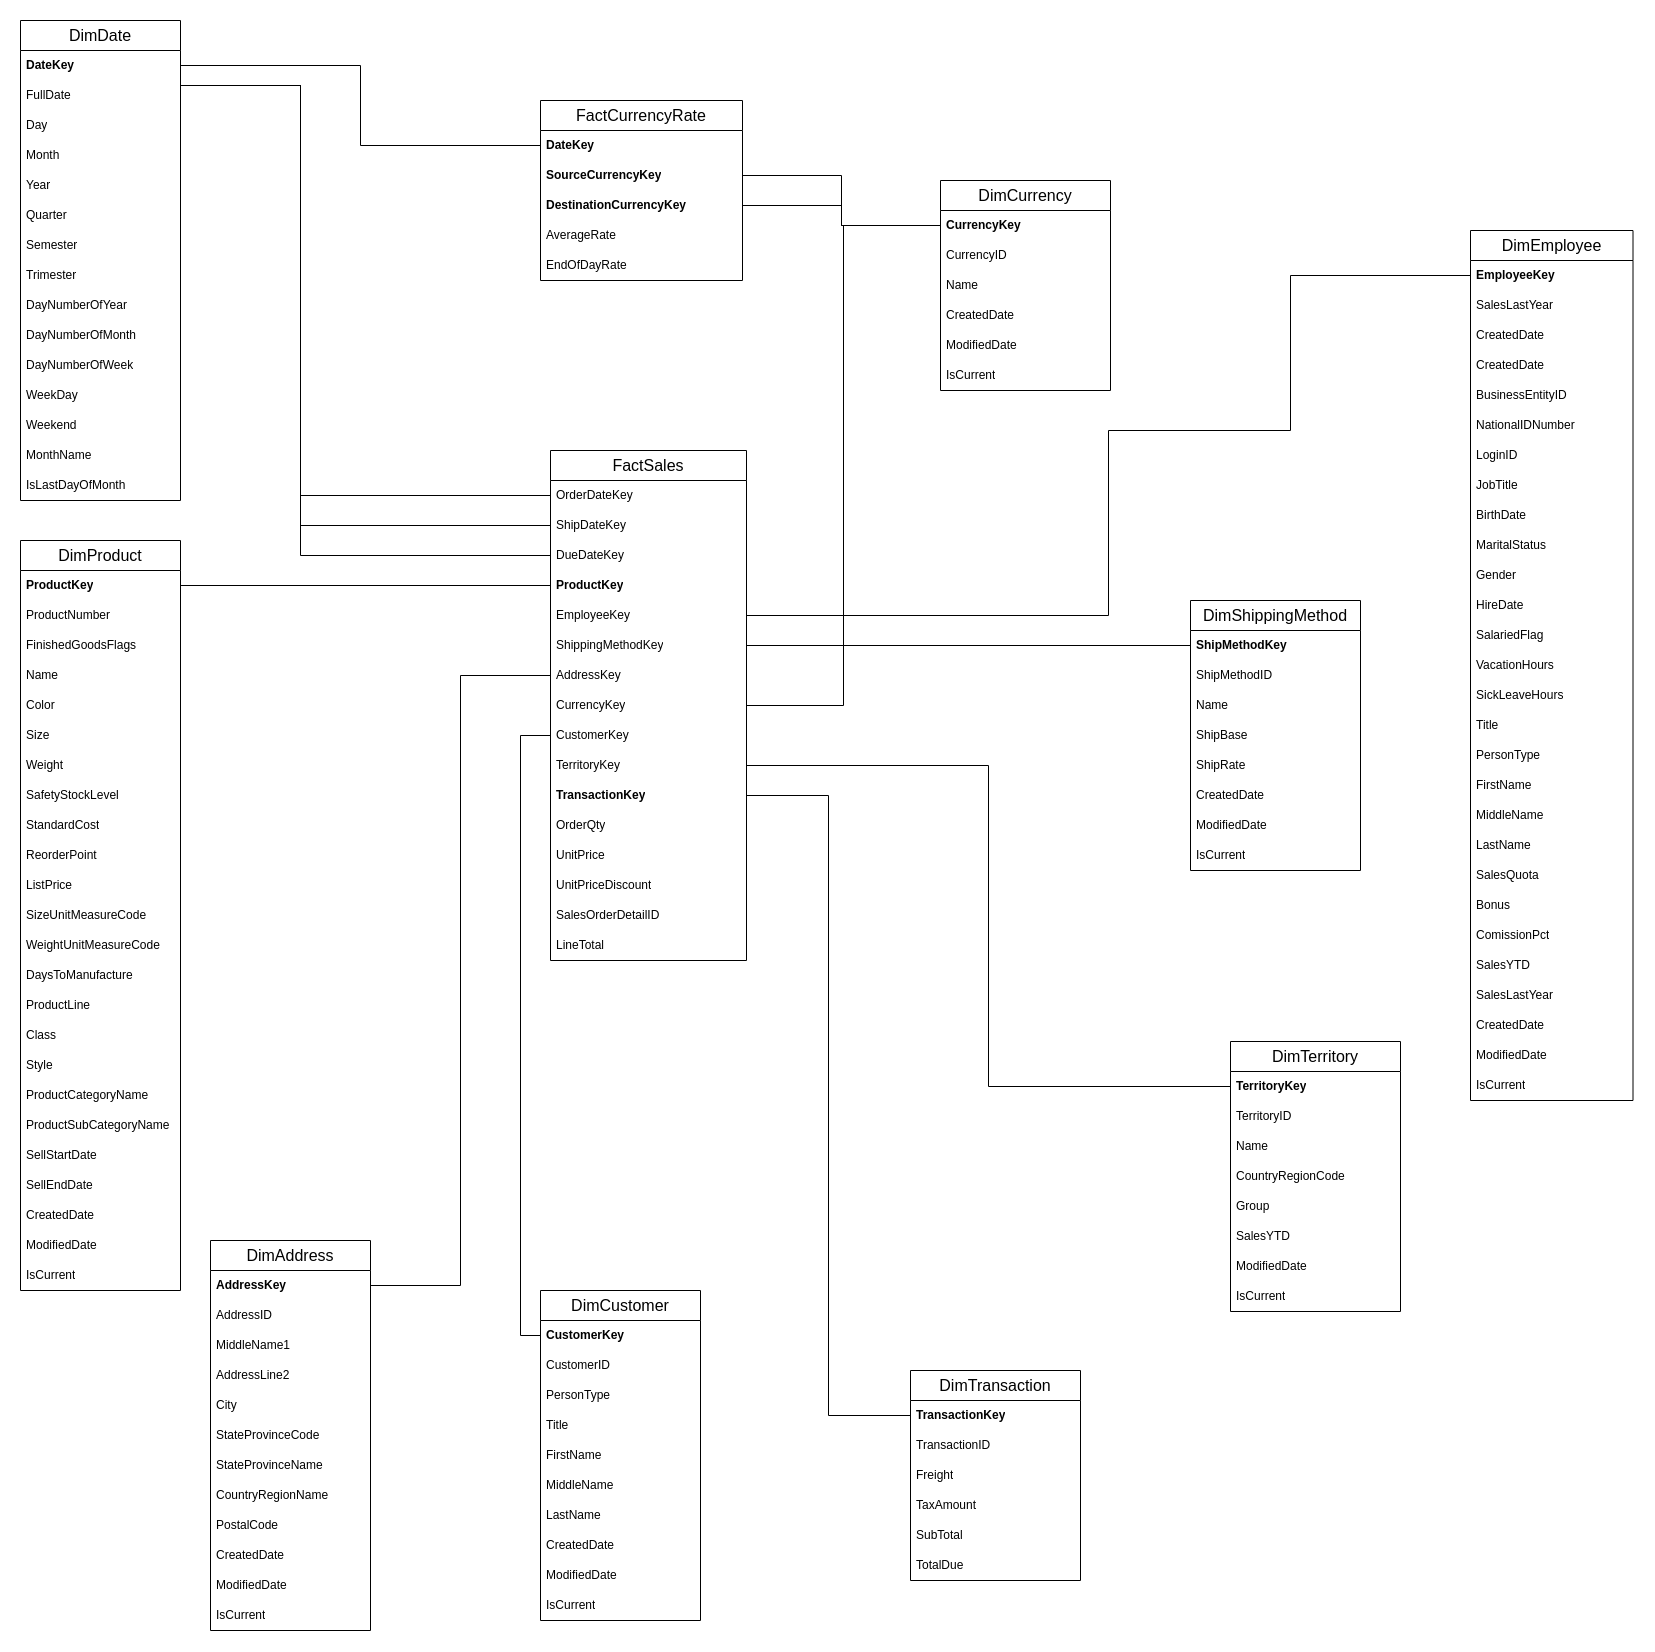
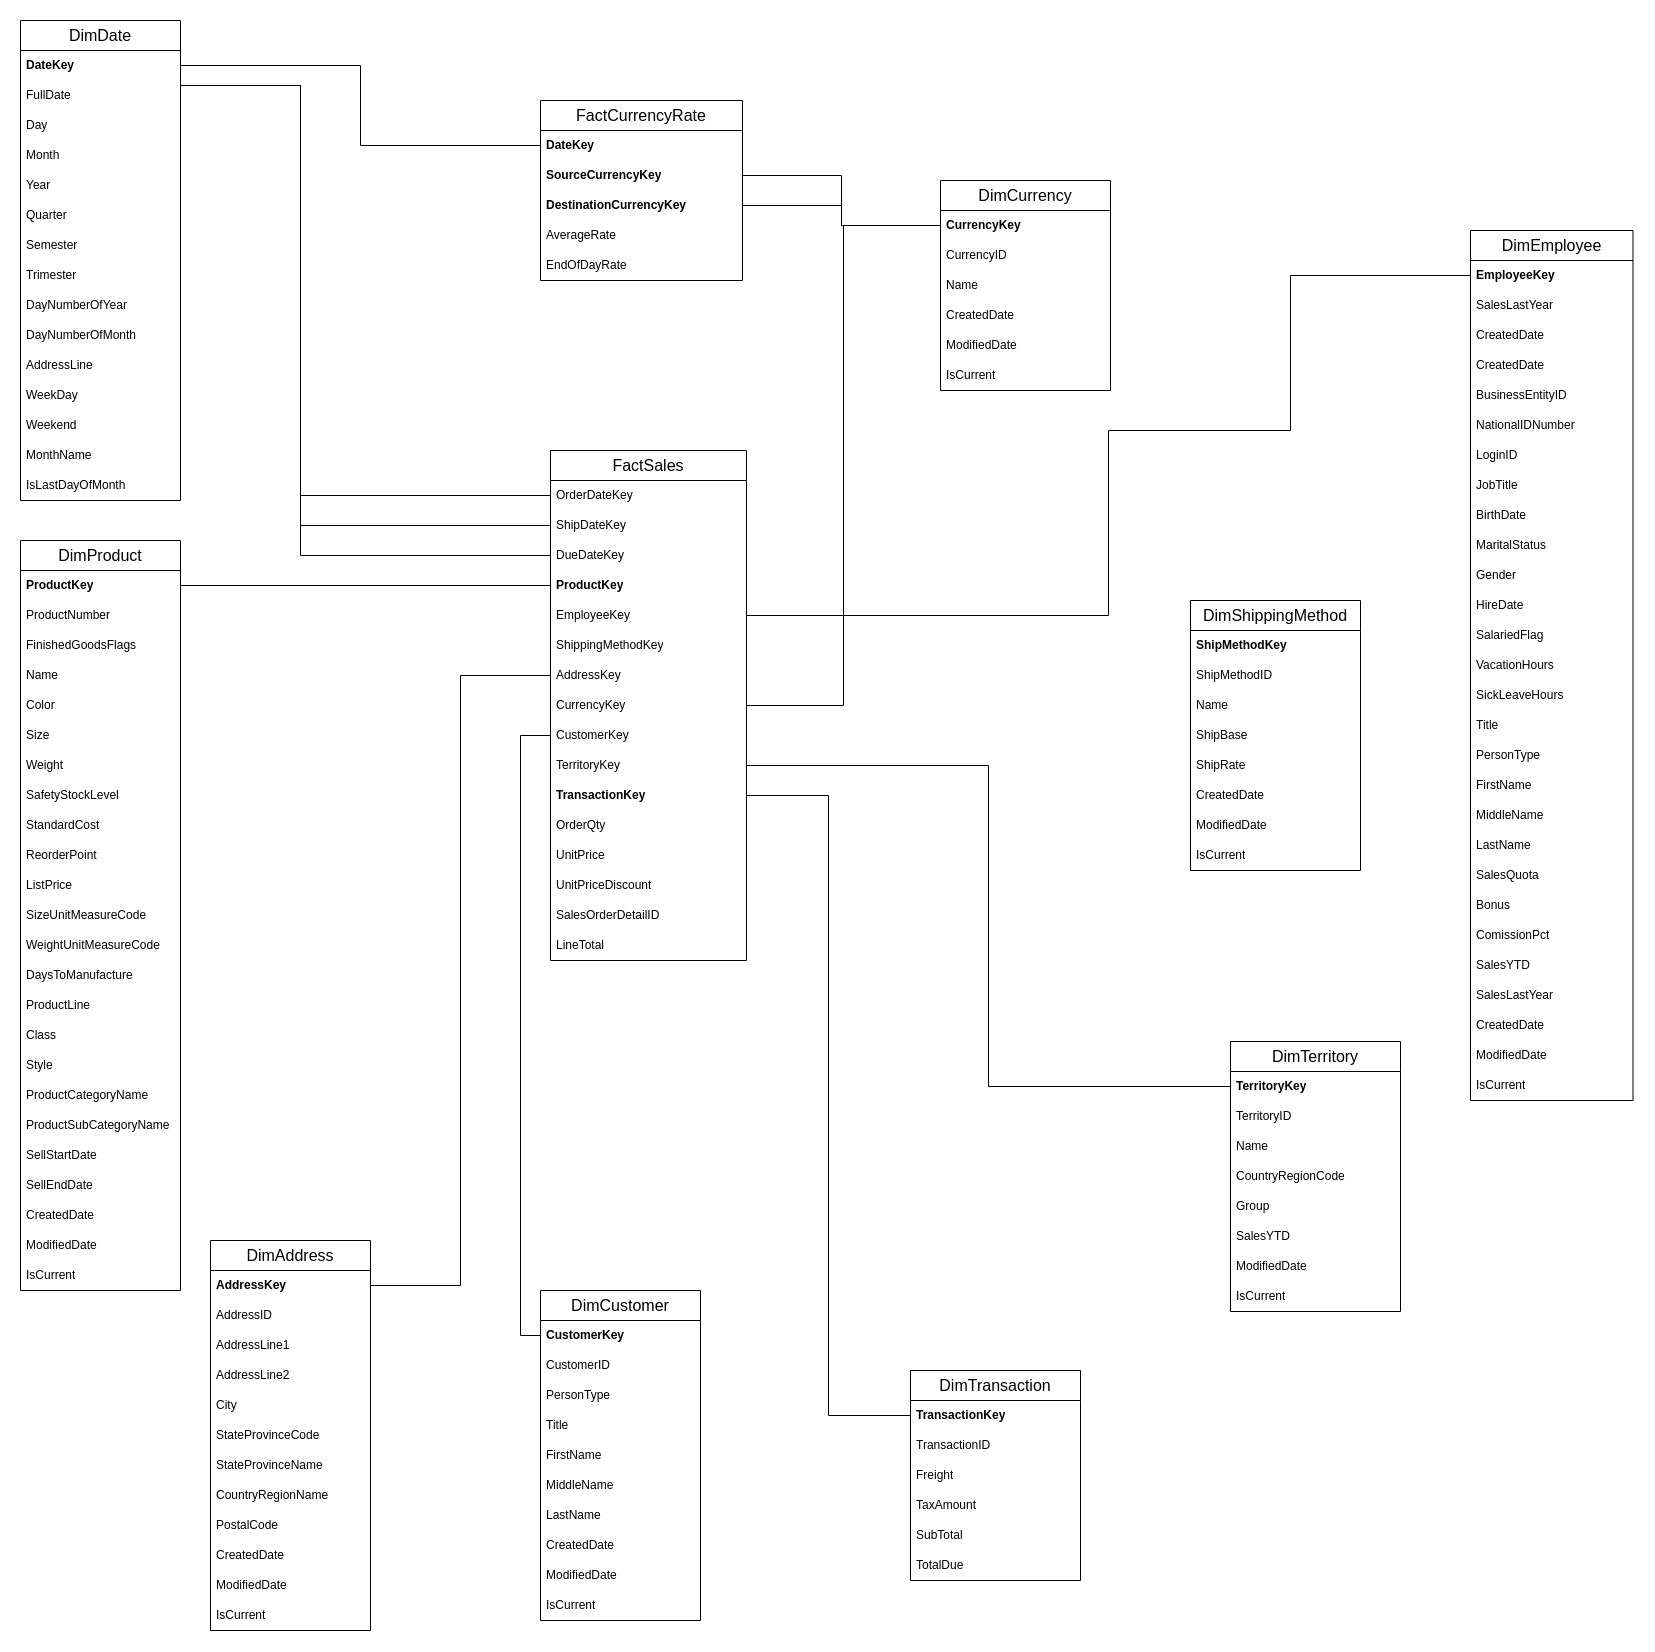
node "DayNumberOfWeek": label "DayNumberOfWeek" -> "AddressLine"
edge "ShippingMethodKey" -- "ShipMethodKey": removed
node "MiddleName1": label "MiddleName1" -> "AddressLine1"
